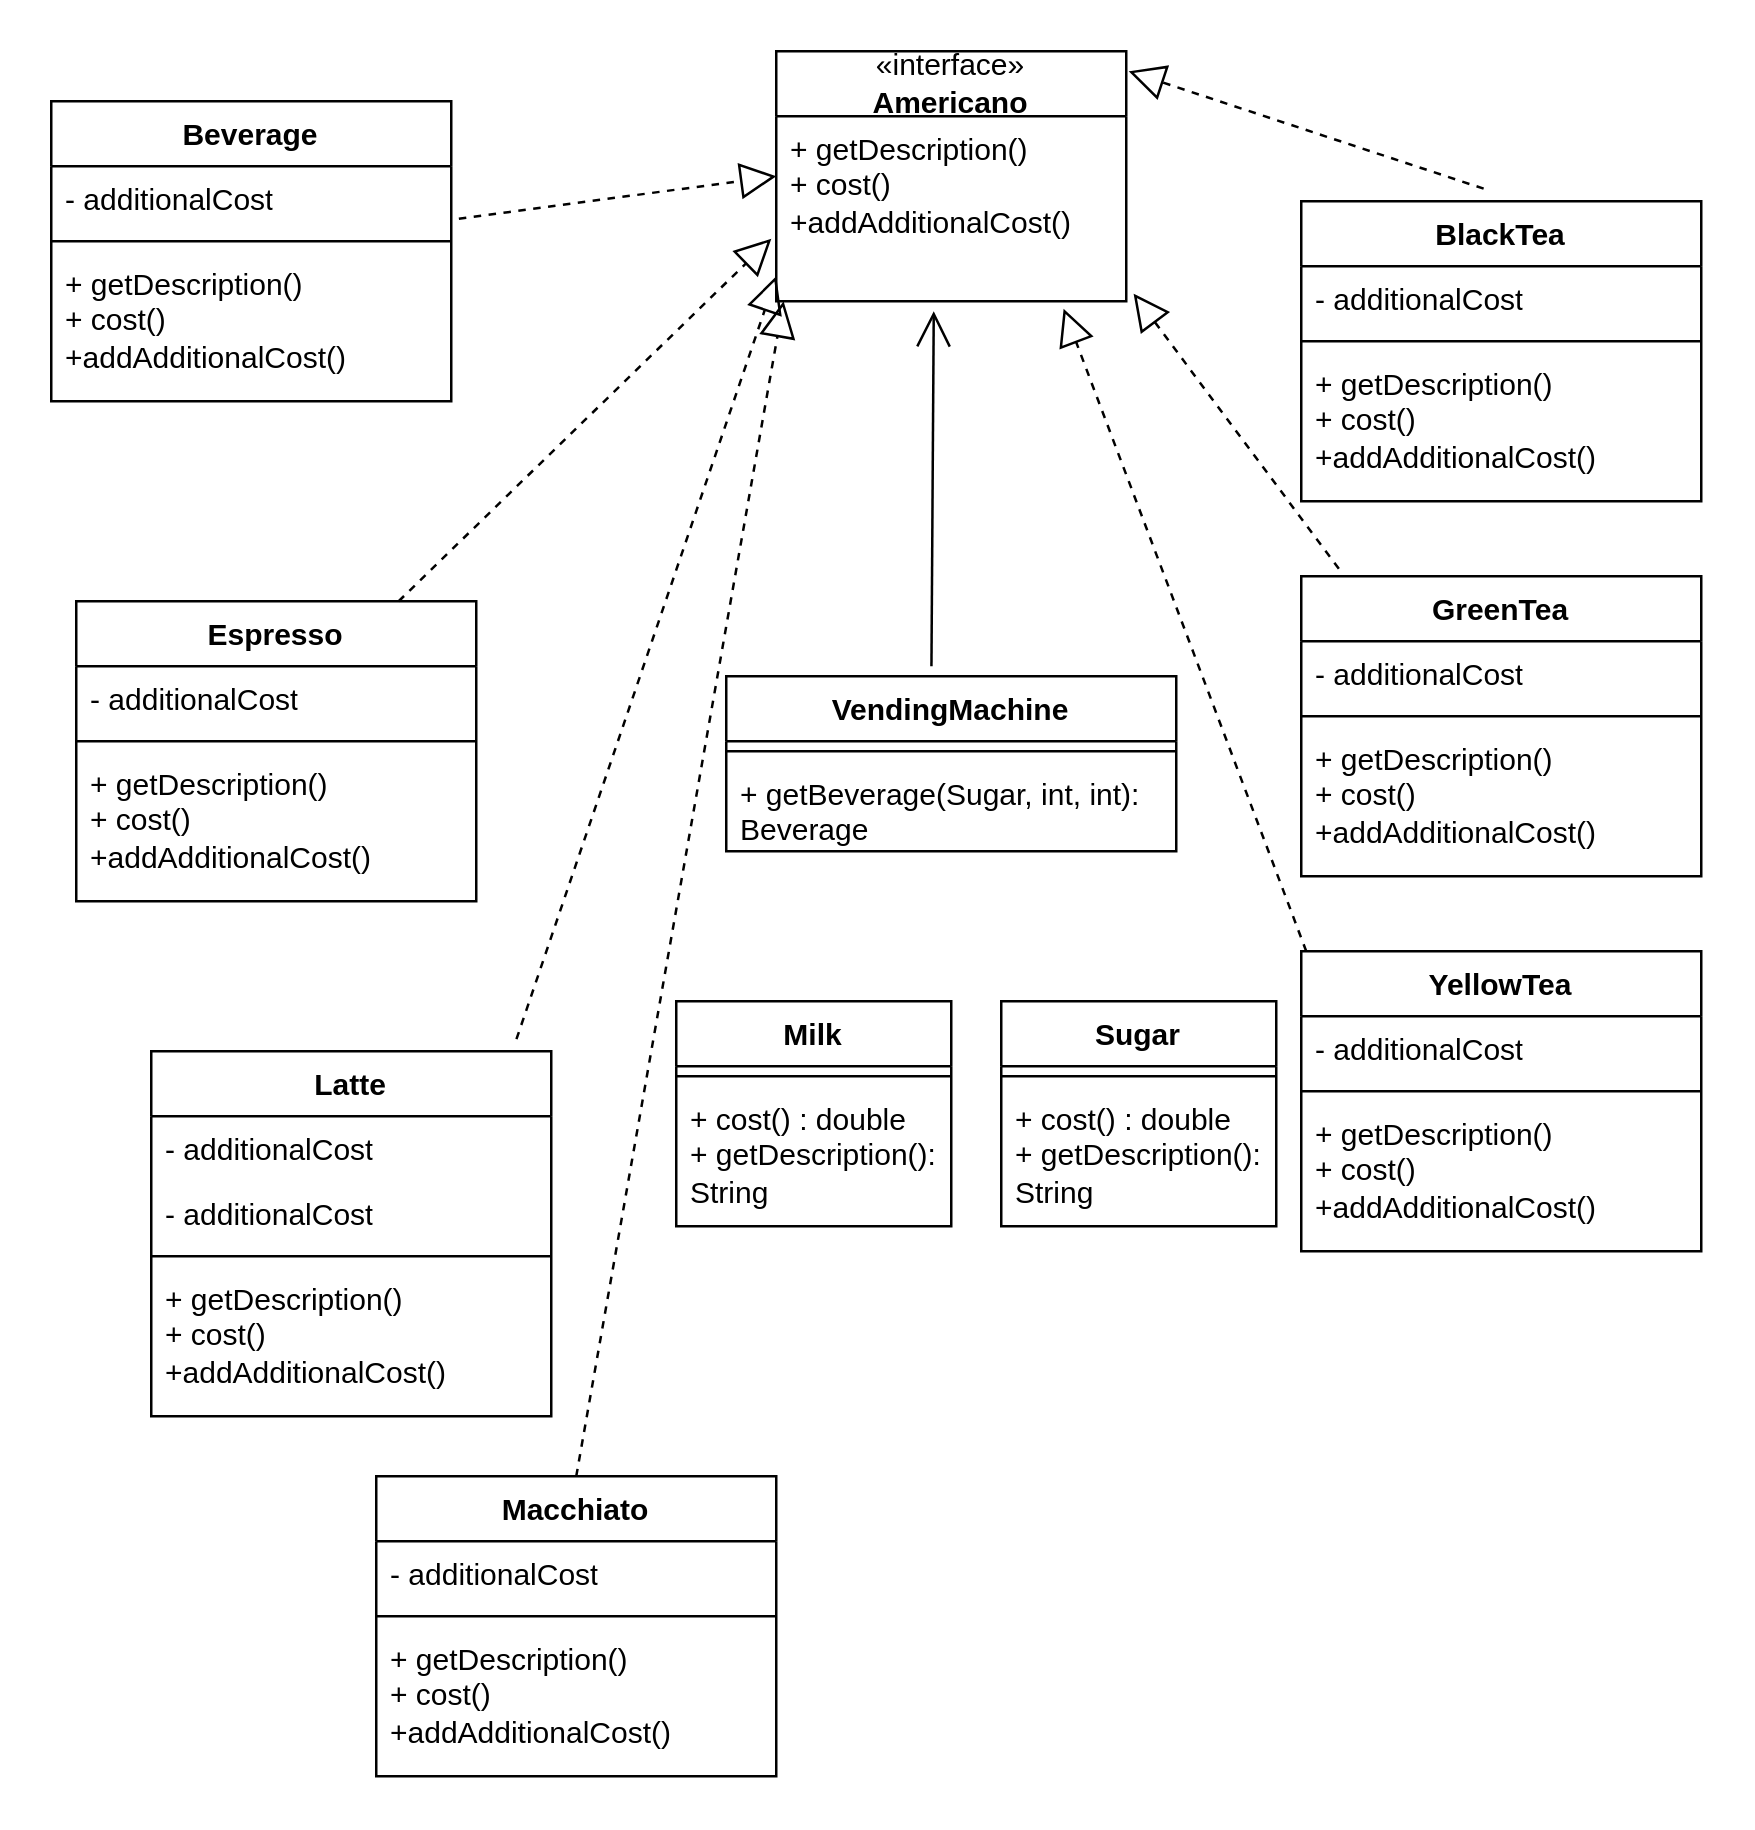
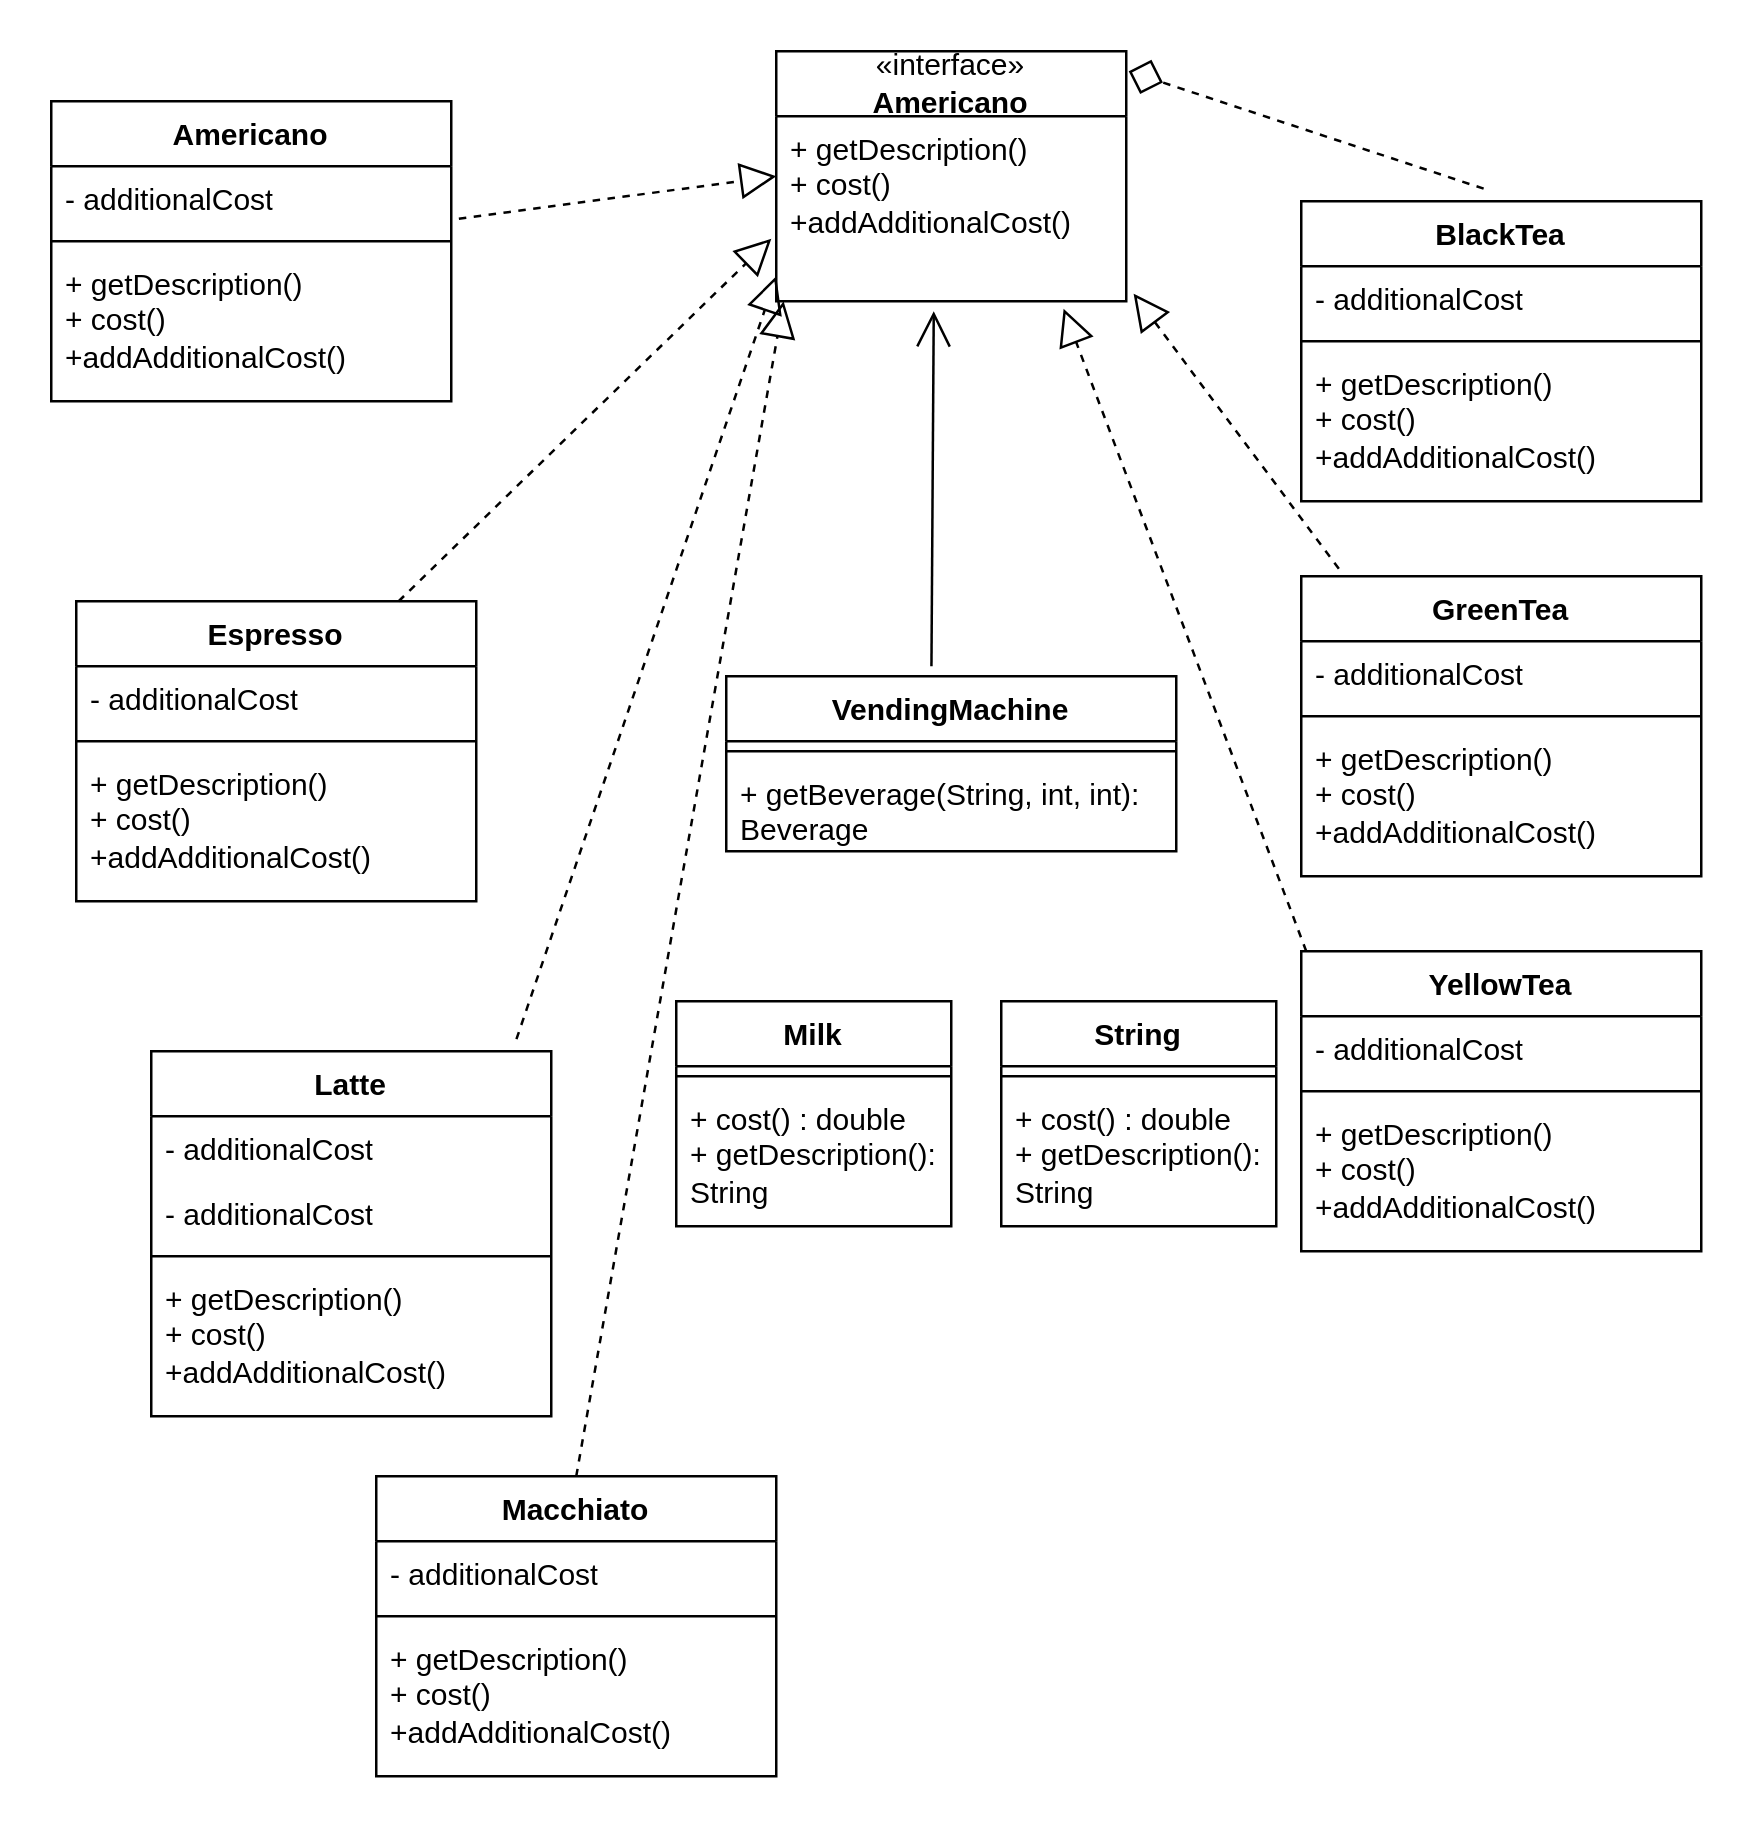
edge "BlackTea" -> "«interface»Americano": arrowhead block -> diamond
node "Beverage": label "Beverage" -> "Americano"
node "+ getBeverage(Sugar, int, int): Beverage": label "+ getBeverage(Sugar, int, int): Beverage" -> "+ getBeverage(String, int, int): Beverage"
node "Sugar": label "Sugar" -> "String"
